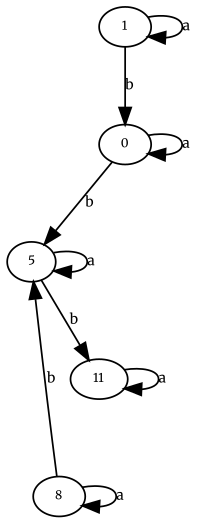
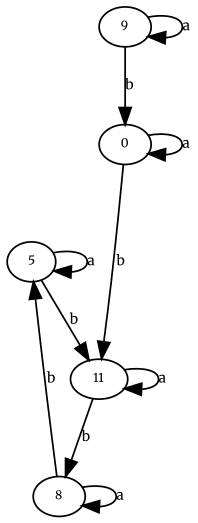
node "1": label "1" -> "9"
edge "0" -> "5": now "0" -> "11"
edge "11" -> "8": added, label "b"
